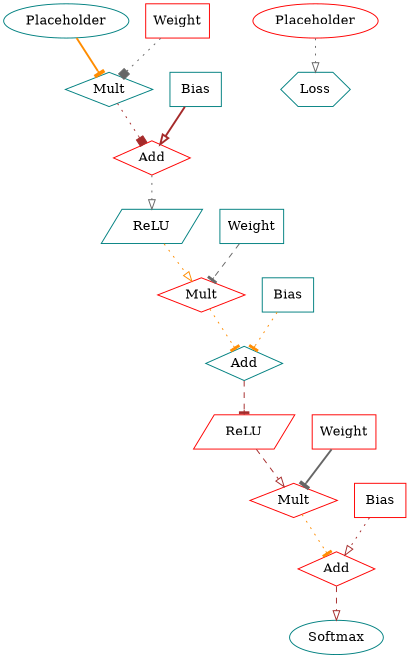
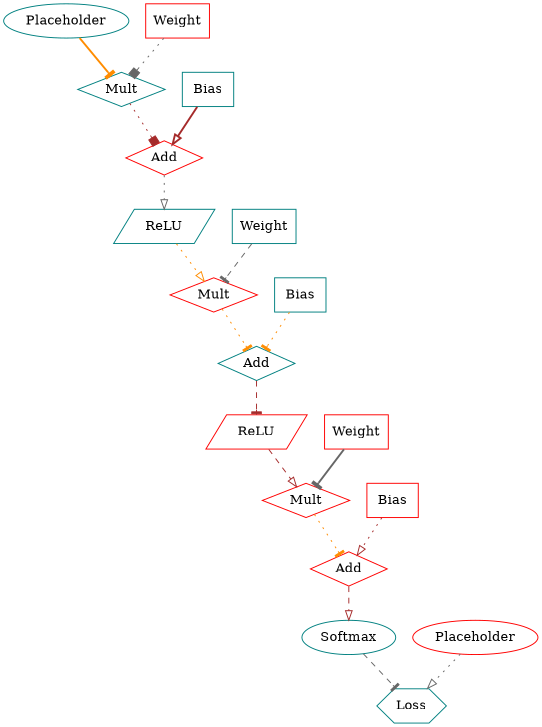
edge "Softmax" -> "Loss": added
